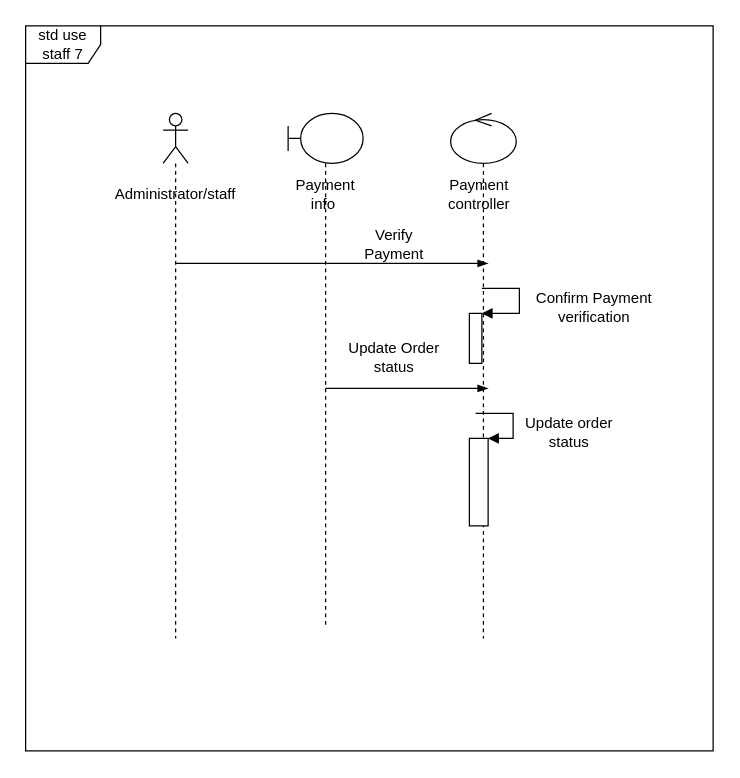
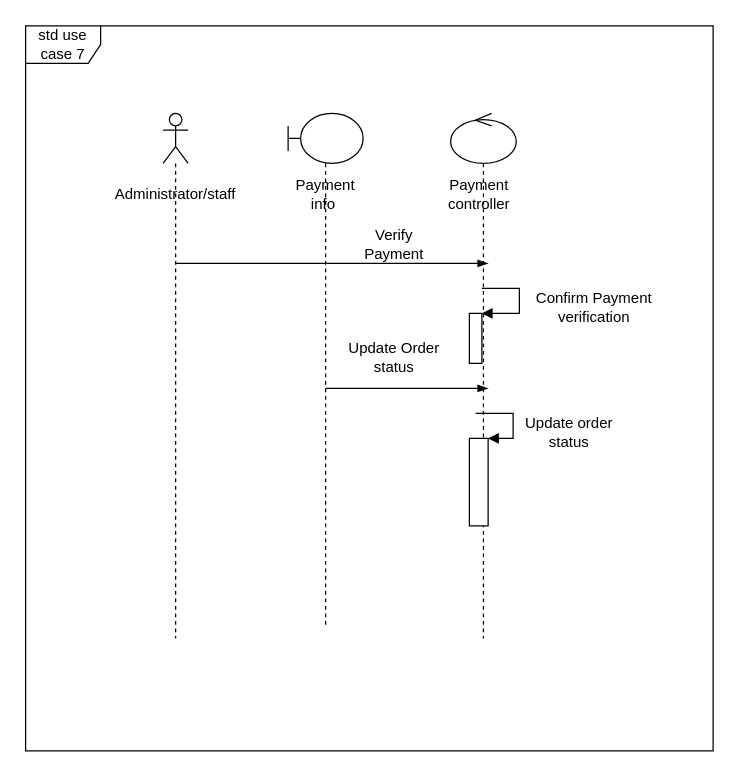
node "std use staff 7": label "std use staff 7" -> "std use case 7"
